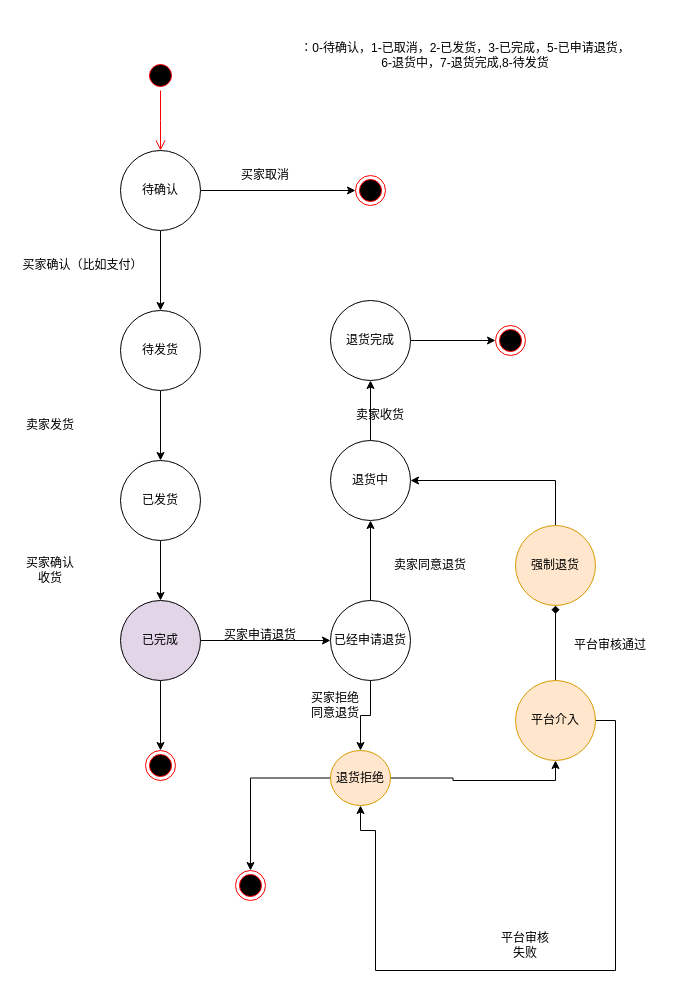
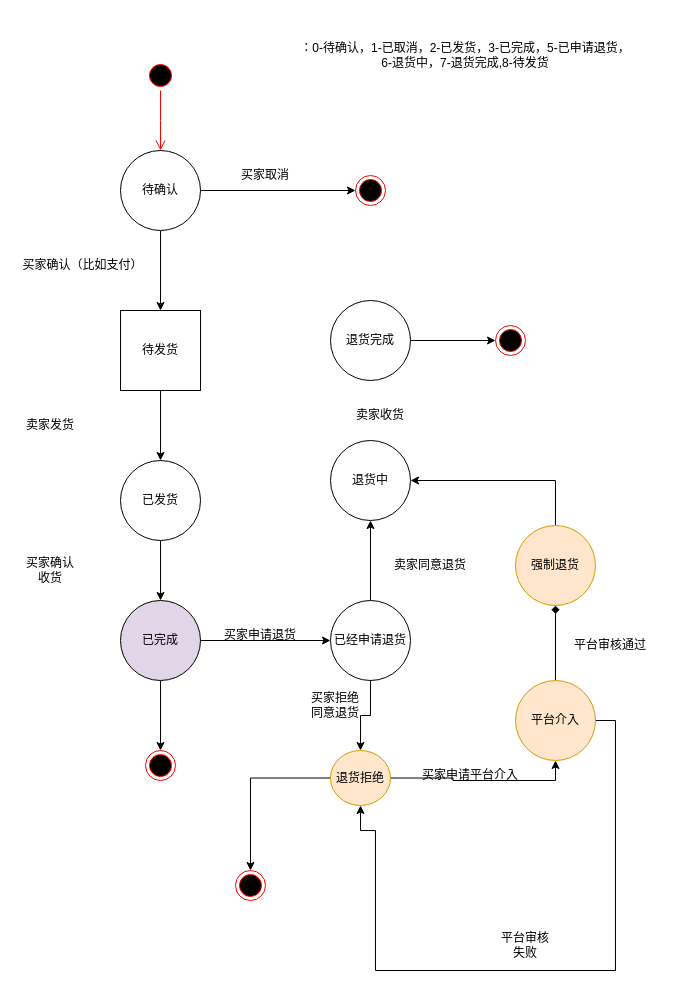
node "待发货": shape ellipse -> rectangle
edge "退货中" -> "退货完成": removed
node "买家申请平台介入": added
